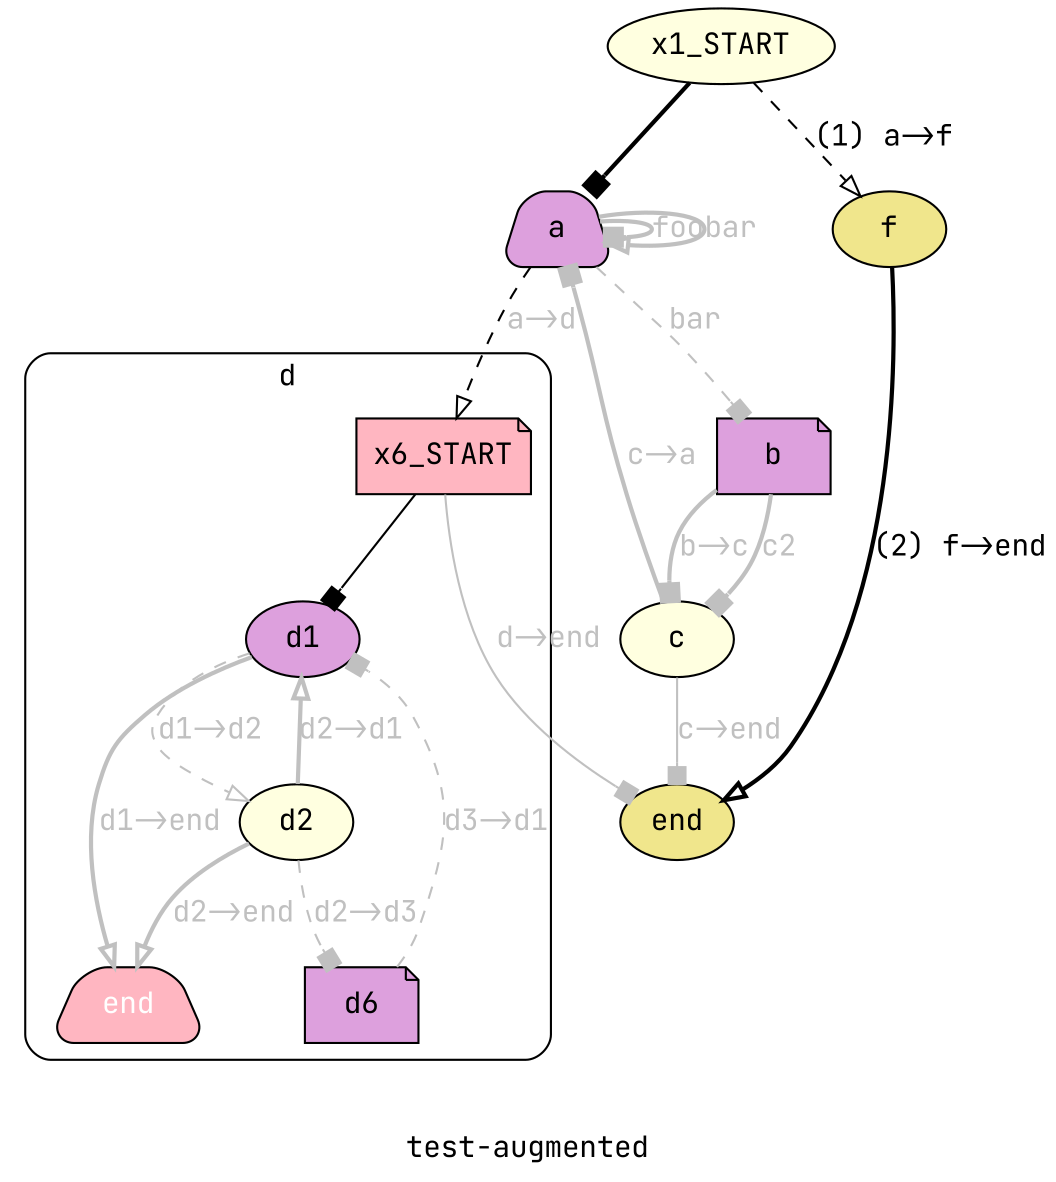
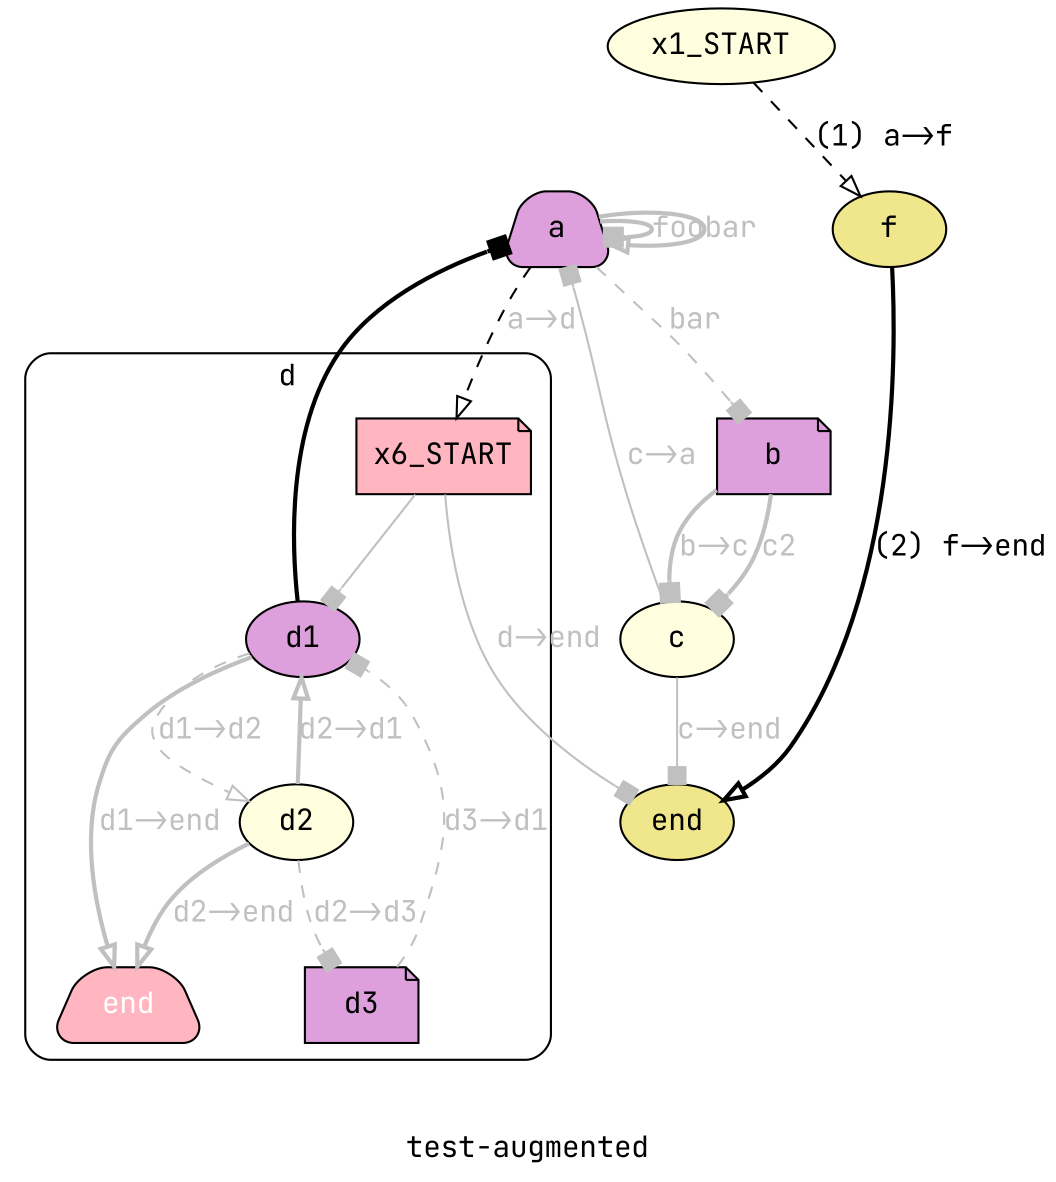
edge "x1_START" -> "a": now "d1" -> "a"
edge "c" -> "a": style bold -> solid
edge "x6_START" -> "d1": color black -> gray
node "d6": label "d6" -> "d3"
